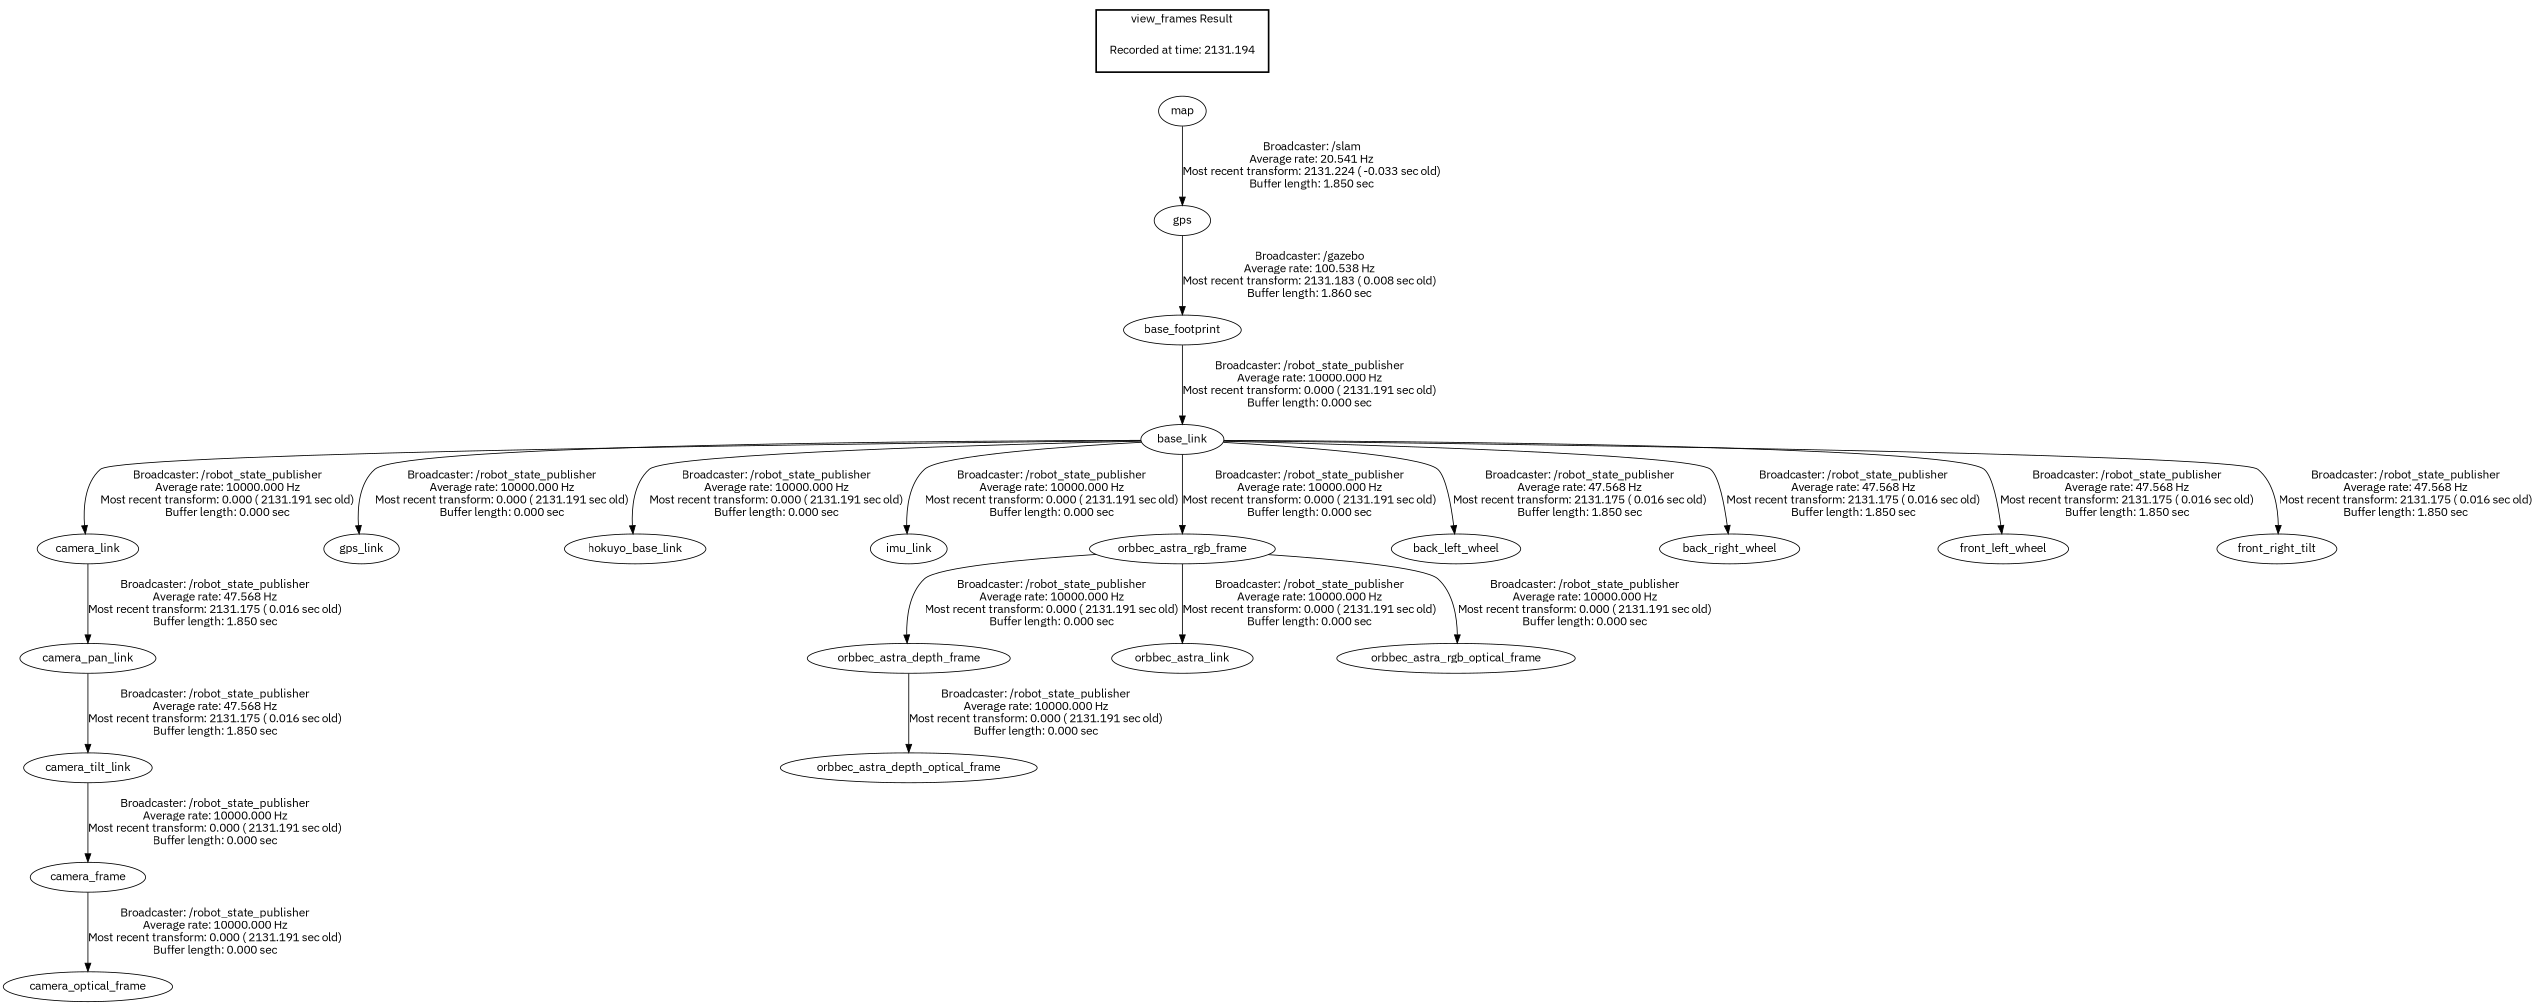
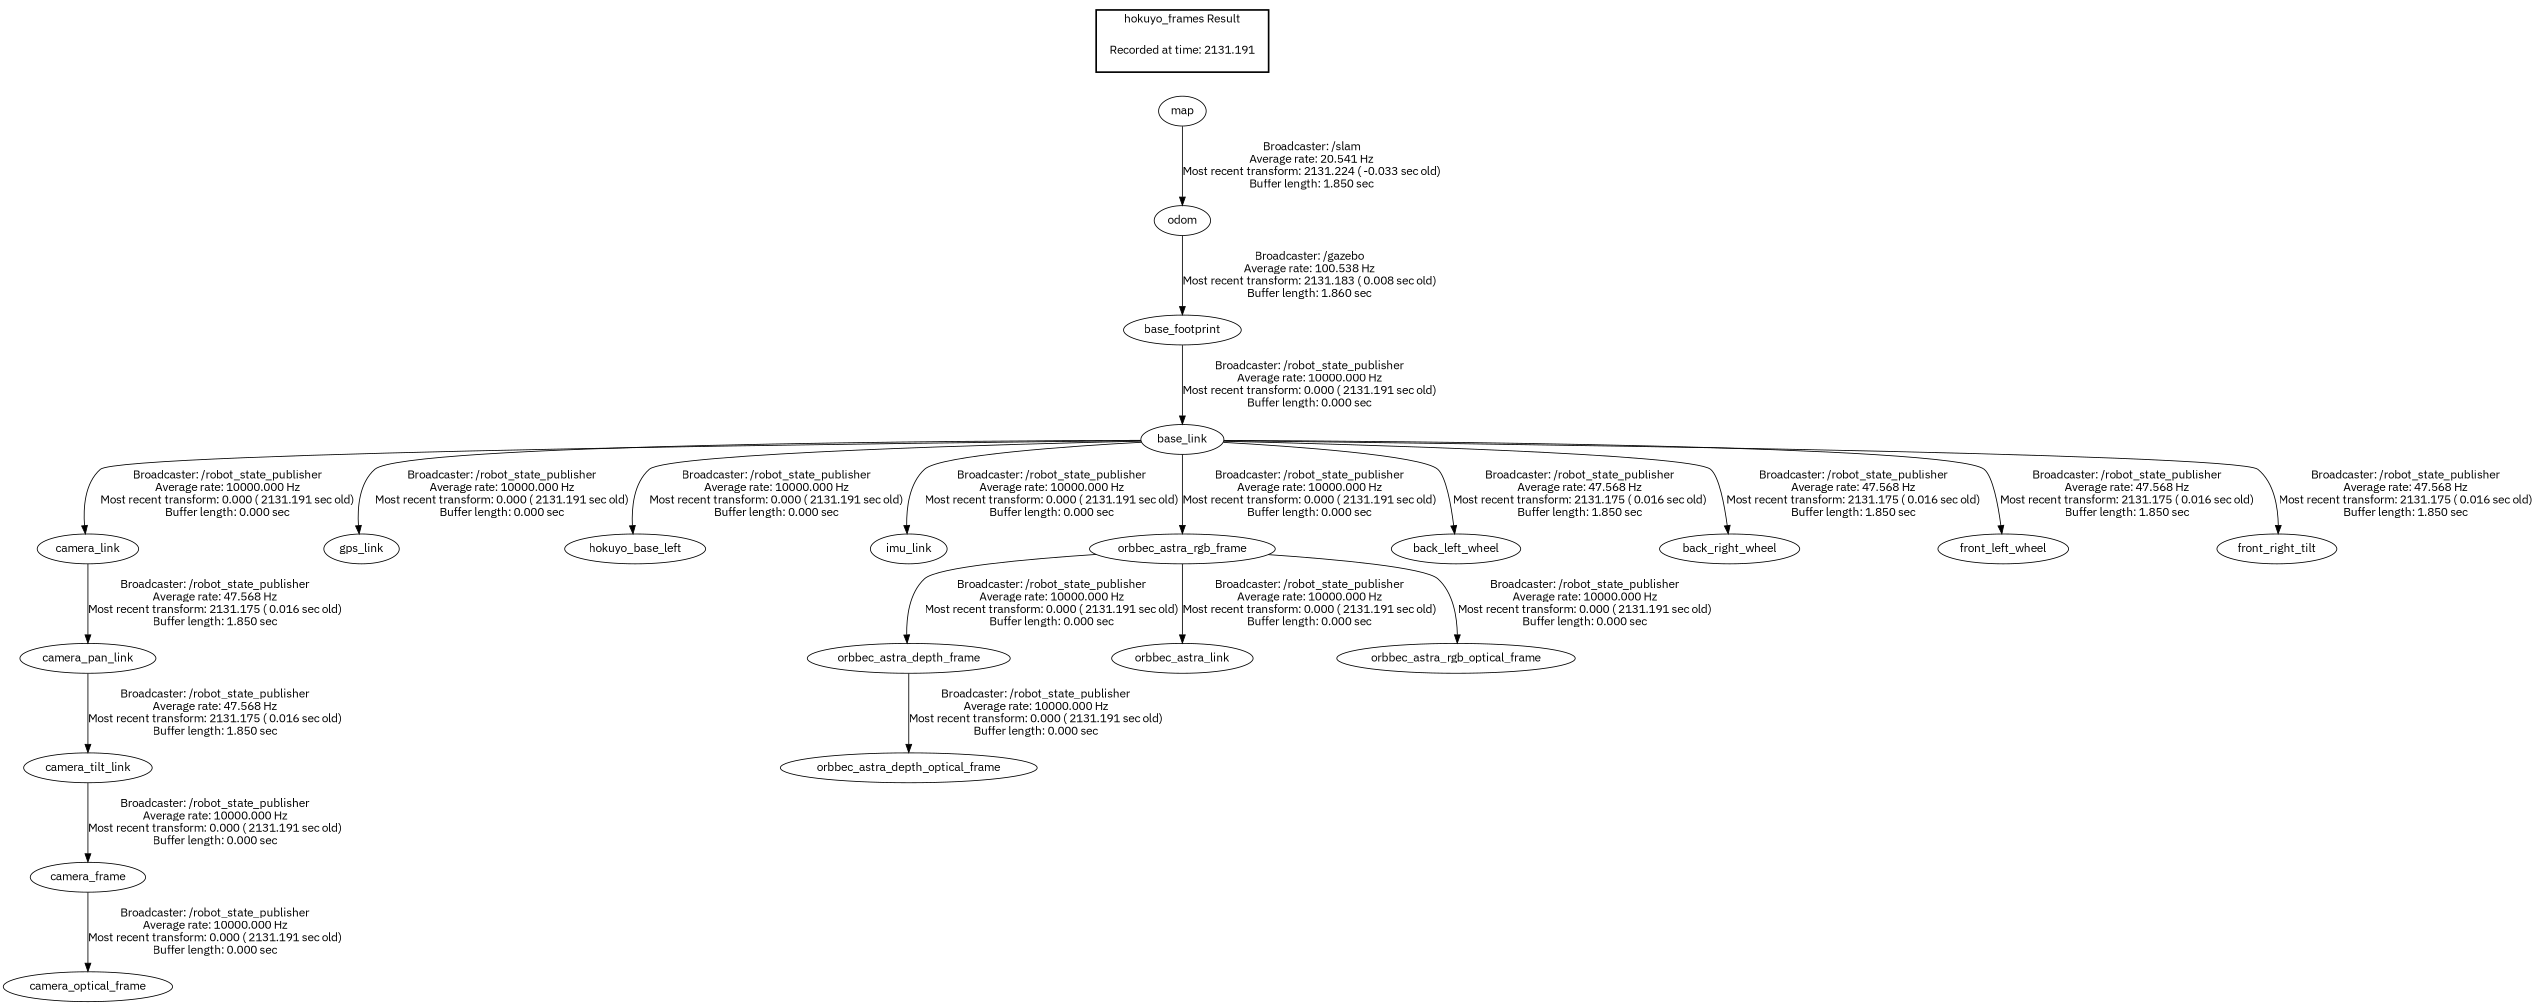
cluster "view_frames Result": label "view_frames Result" -> "hokuyo_frames Result"
node "Recorded at time: 2131.194": label "Recorded at time: 2131.194" -> "Recorded at time: 2131.191"
node "gps": label "gps" -> "odom"
node "hokuyo_base_link": label "hokuyo_base_link" -> "hokuyo_base_left"
